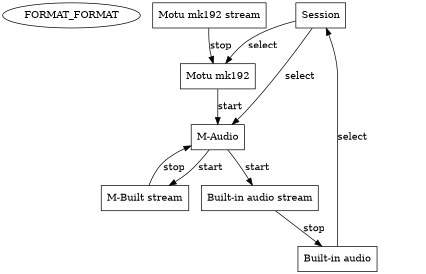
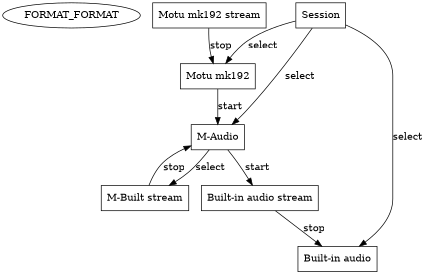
edge "Built-in audio" -> "Session": reversed
edge "M-Audio" -> "M-Built stream": label "start" -> "select"
